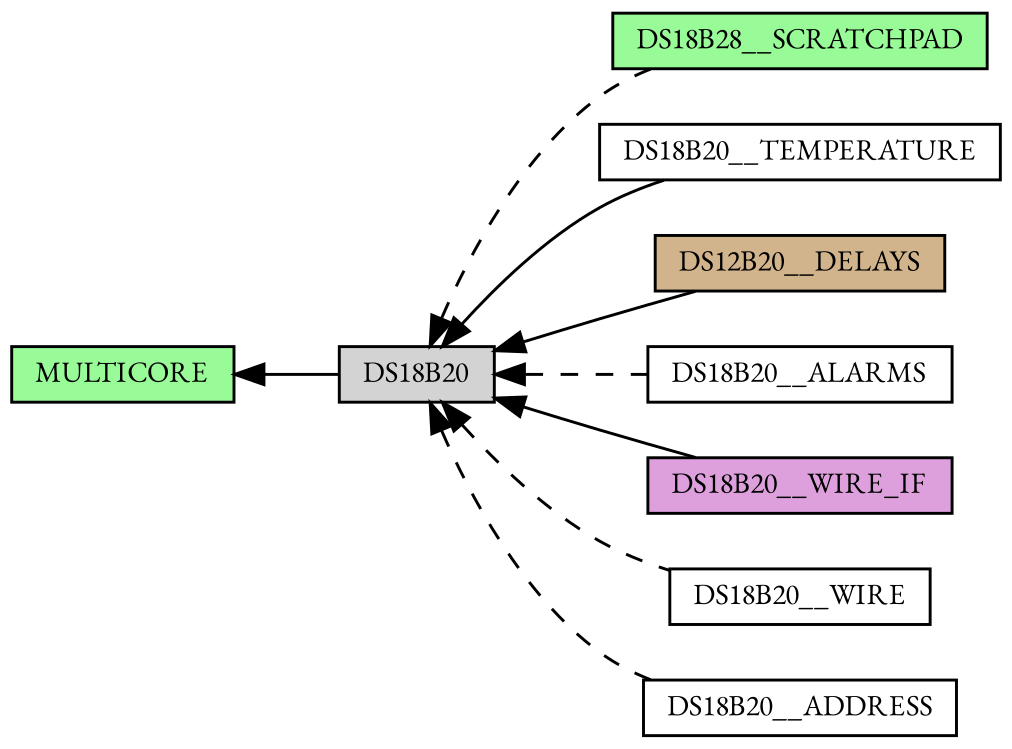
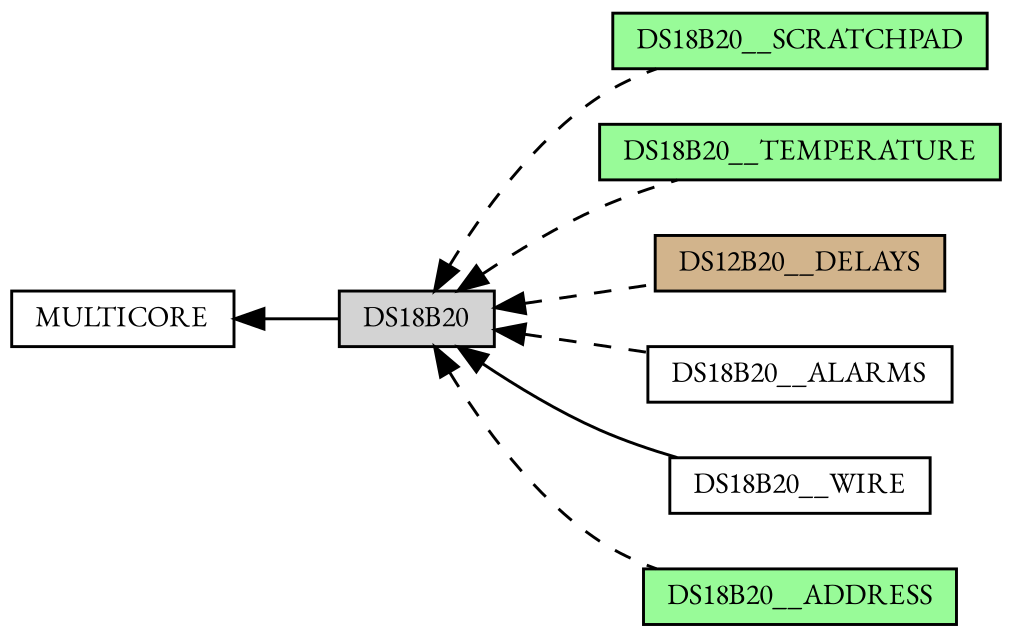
node "DS18B28__SCRATCHPAD": label "DS18B28__SCRATCHPAD" -> "DS18B20__SCRATCHPAD"
node "DS18B20__TEMPERATURE": fillcolor white -> palegreen
edge "DS18B20__TEMPERATURE" -> "DS18B20": style solid -> dashed
edge "DS12B20__DELAYS" -> "DS18B20": style solid -> dashed
node "MULTICORE": fillcolor palegreen -> white
node "DS18B20__WIRE_IF": removed
edge "DS18B20__WIRE" -> "DS18B20": style dashed -> solid
node "DS18B20__ADDRESS": fillcolor white -> palegreen
